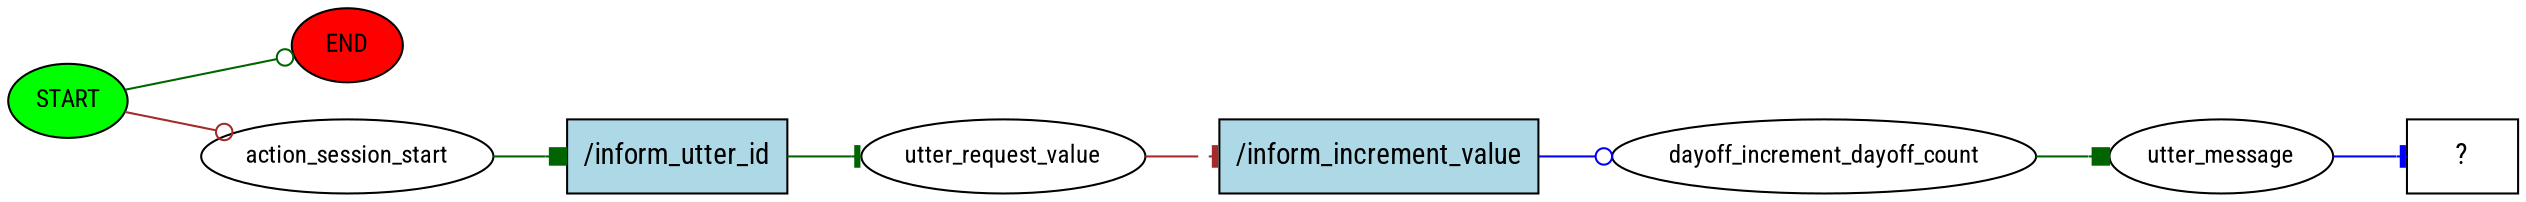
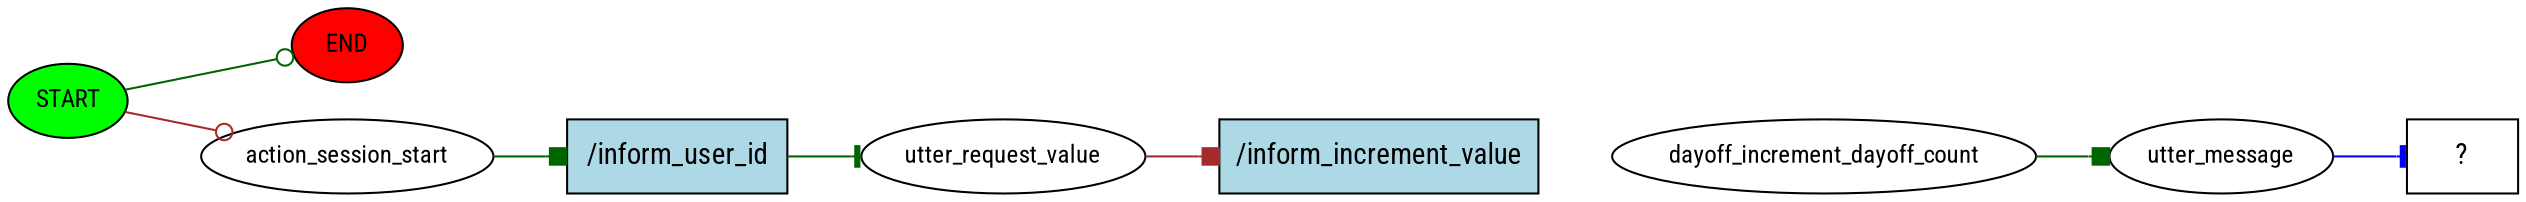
node "/inform_utter_id": label "/inform_utter_id" -> "/inform_user_id"
edge "utter_request_value" -> "/inform_increment_value": arrowhead tee -> box
edge "/inform_increment_value" -> "dayoff_increment_dayoff_count": removed
